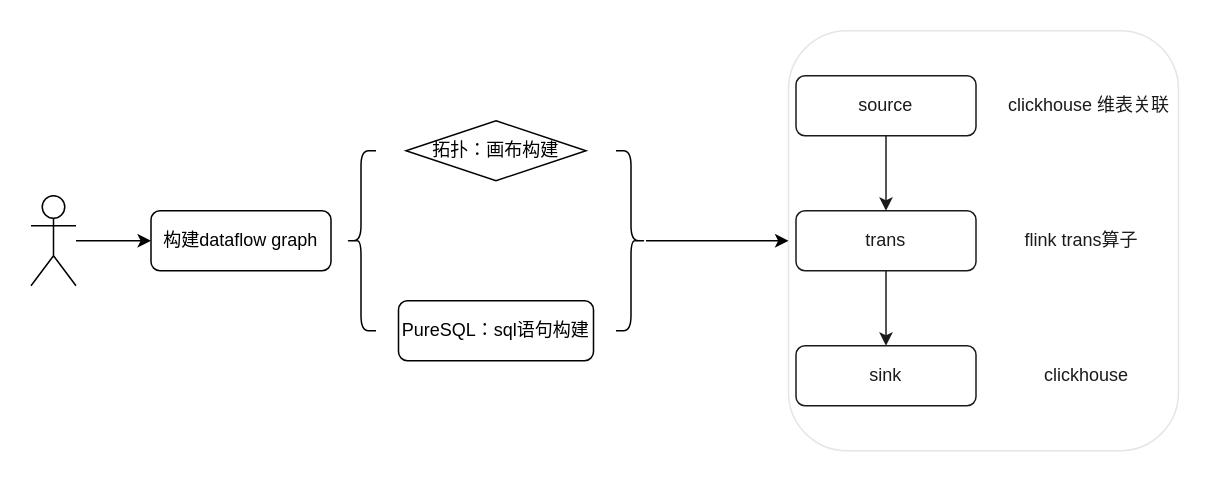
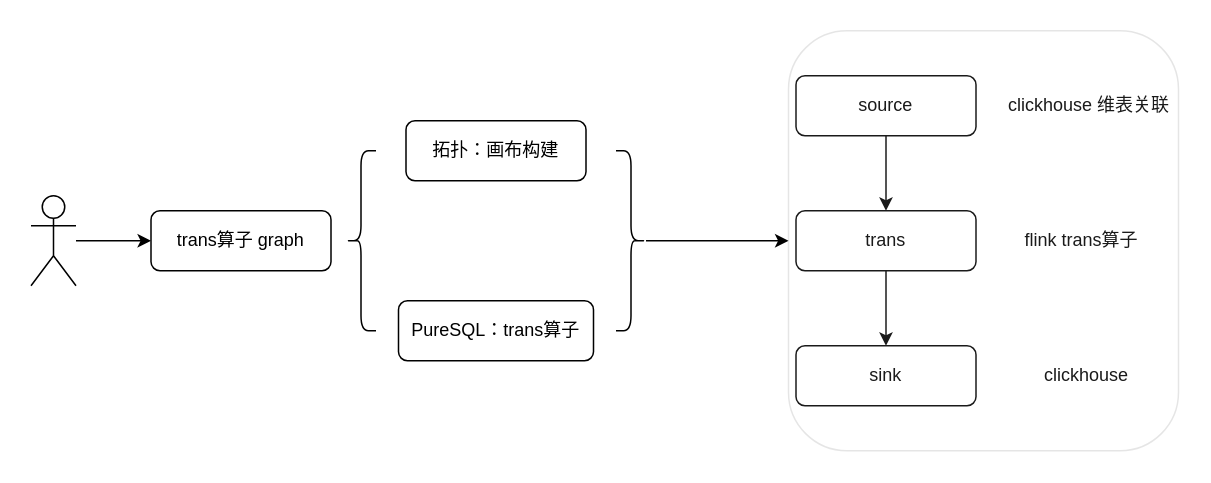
node "拓扑：画布构建": shape diamond -> rounded rectangle
node "构建dataflow graph": label "构建dataflow graph" -> "trans算子 graph"
node "PureSQL：sql语句构建": label "PureSQL：sql语句构建" -> "PureSQL：trans算子"
